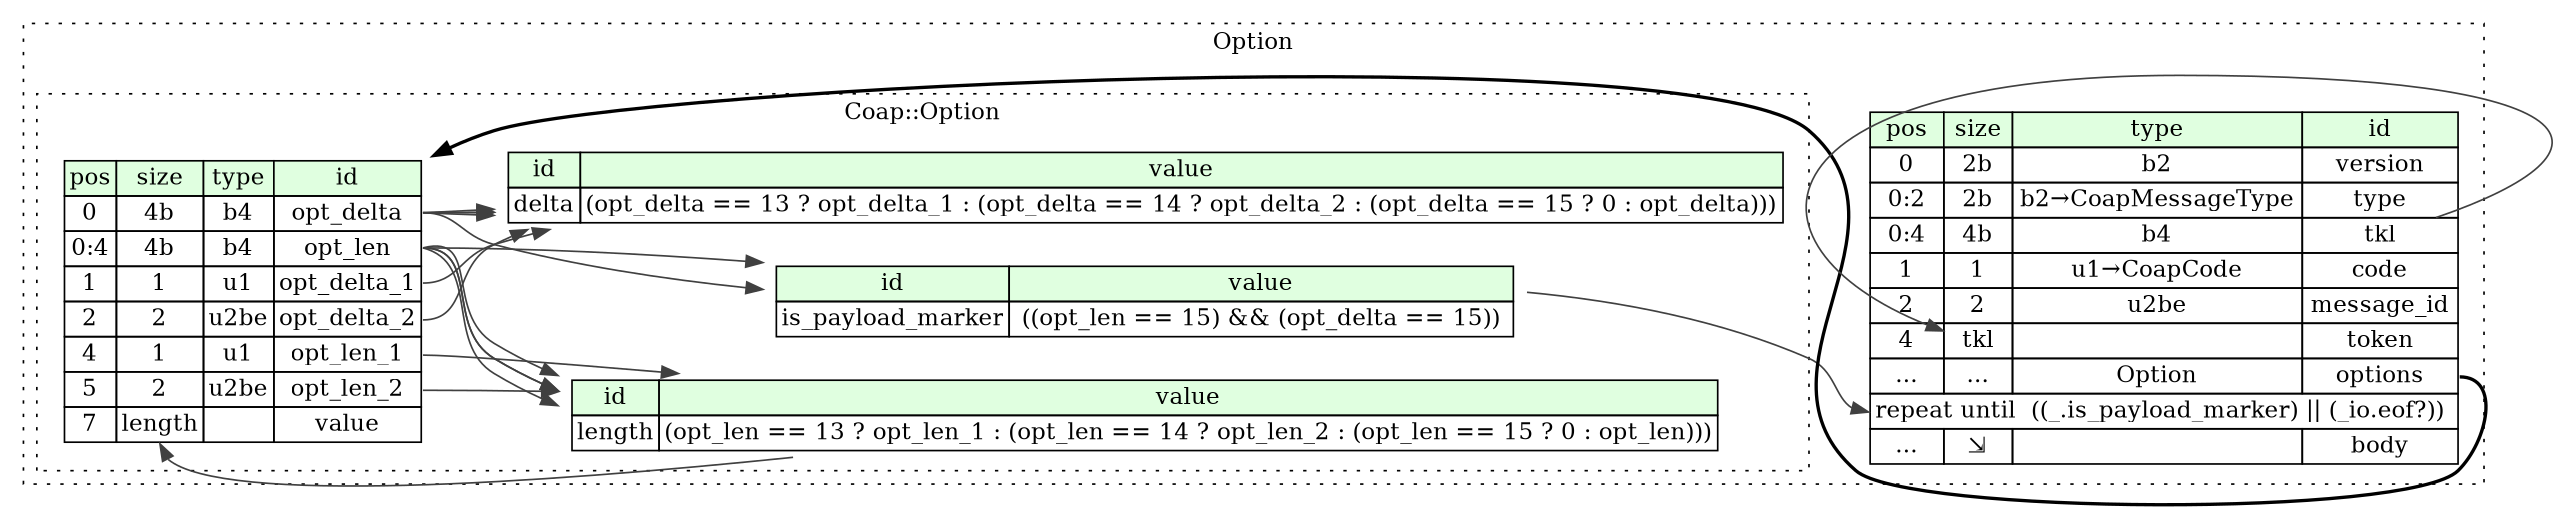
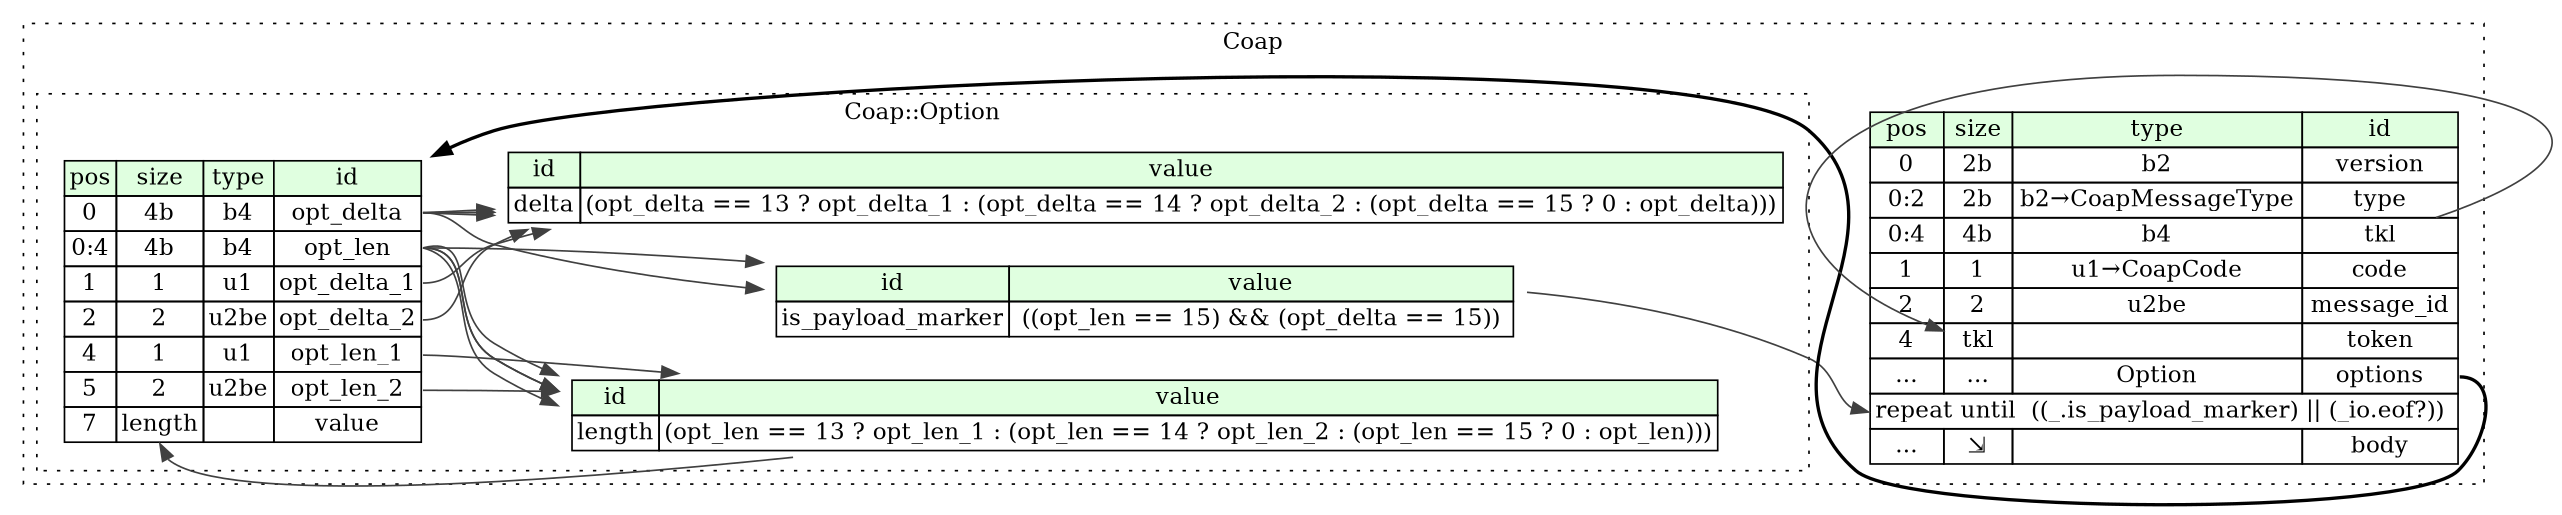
cluster "Option": label "Option" -> "Coap"
